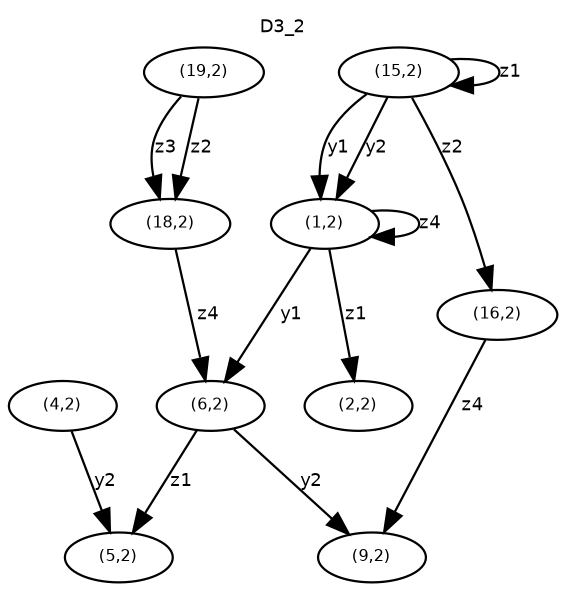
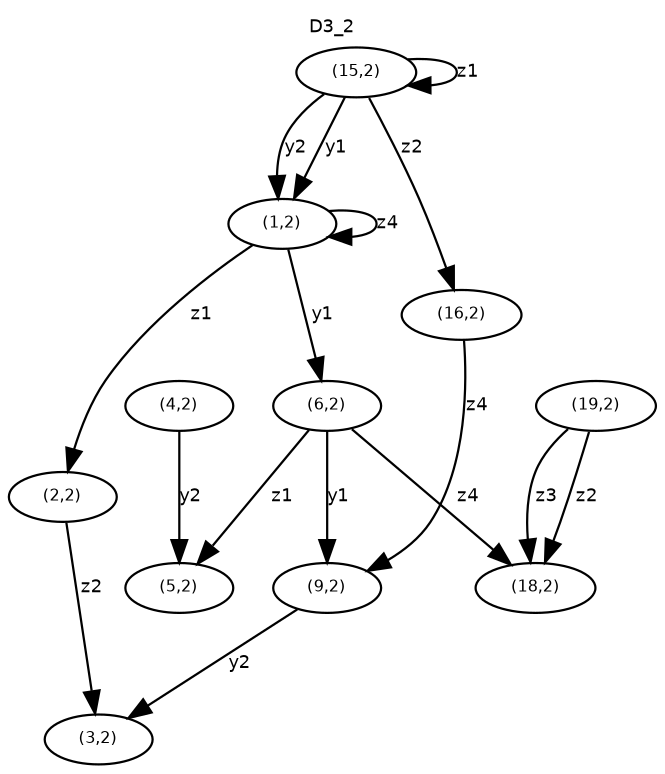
edge "(18,2)" -> "(6,2)": reversed
edge "(6,2)" -> "(9,2)": label "y2" -> "y1"
node "(3,2)": added
